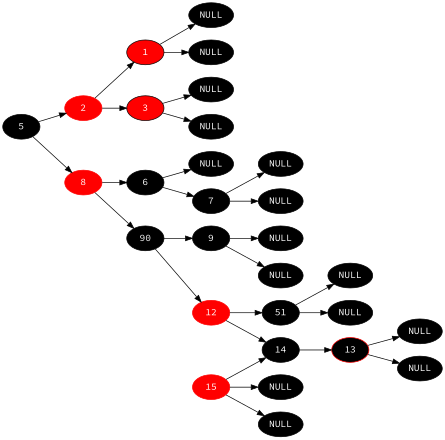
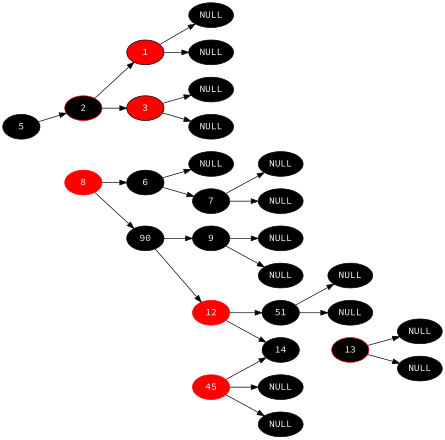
node "2": fillcolor red -> black
edge "5" -> "8": removed
edge "14" -> "13": removed
node "15": label "15" -> "45"
